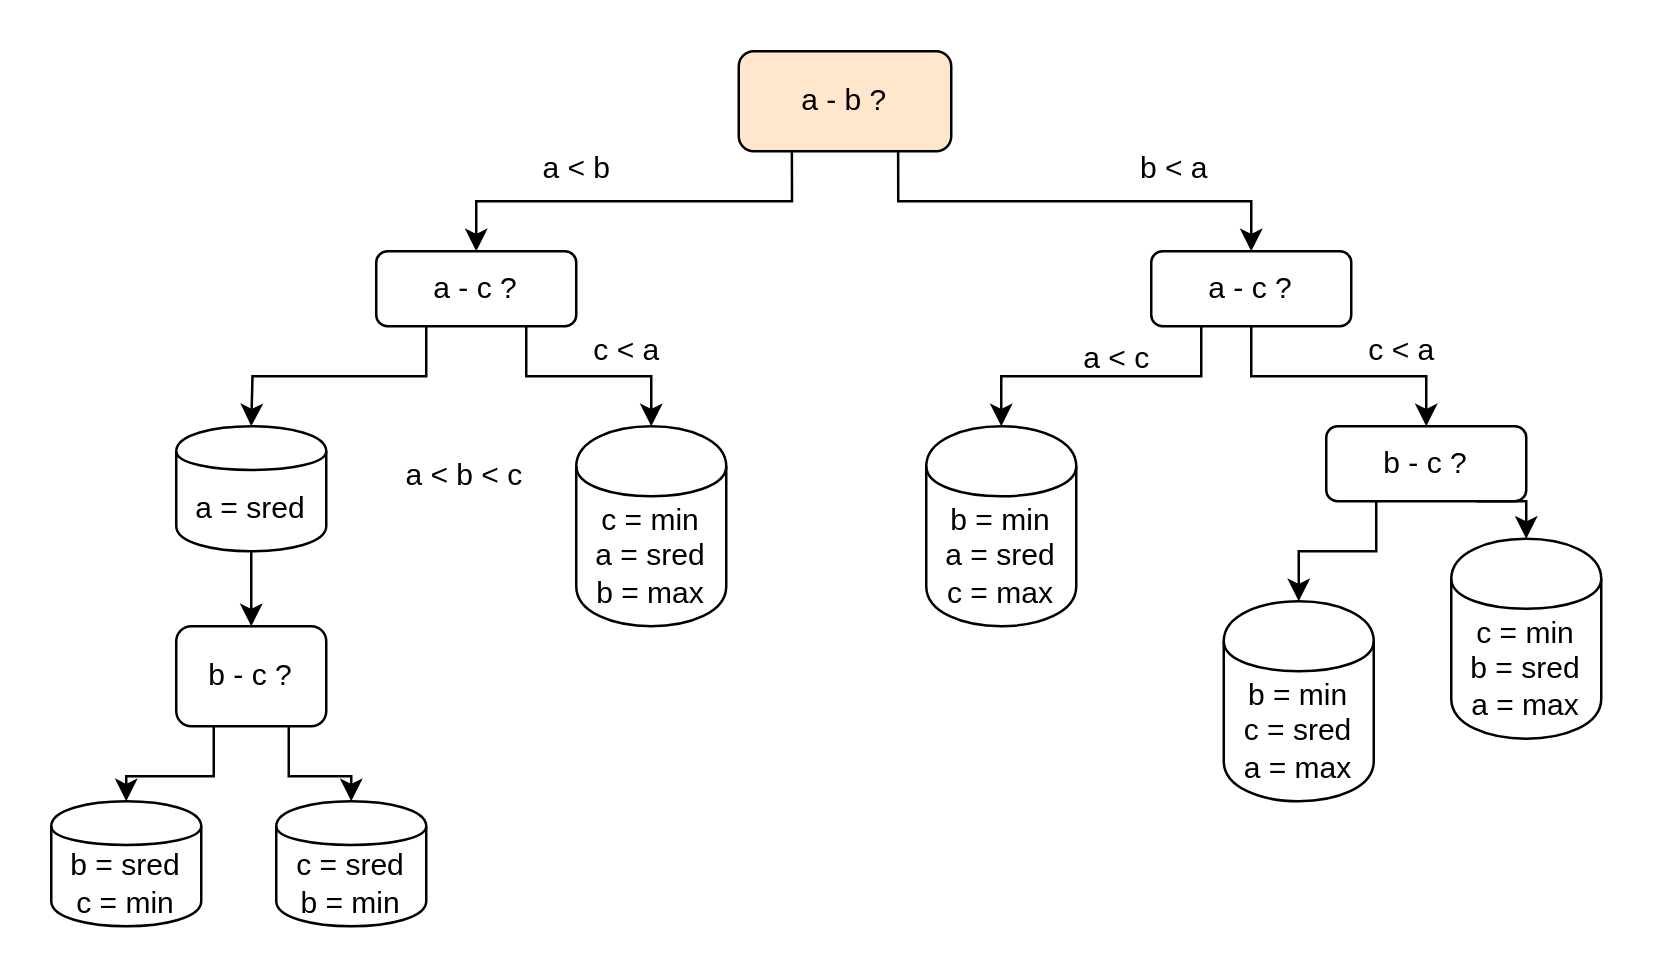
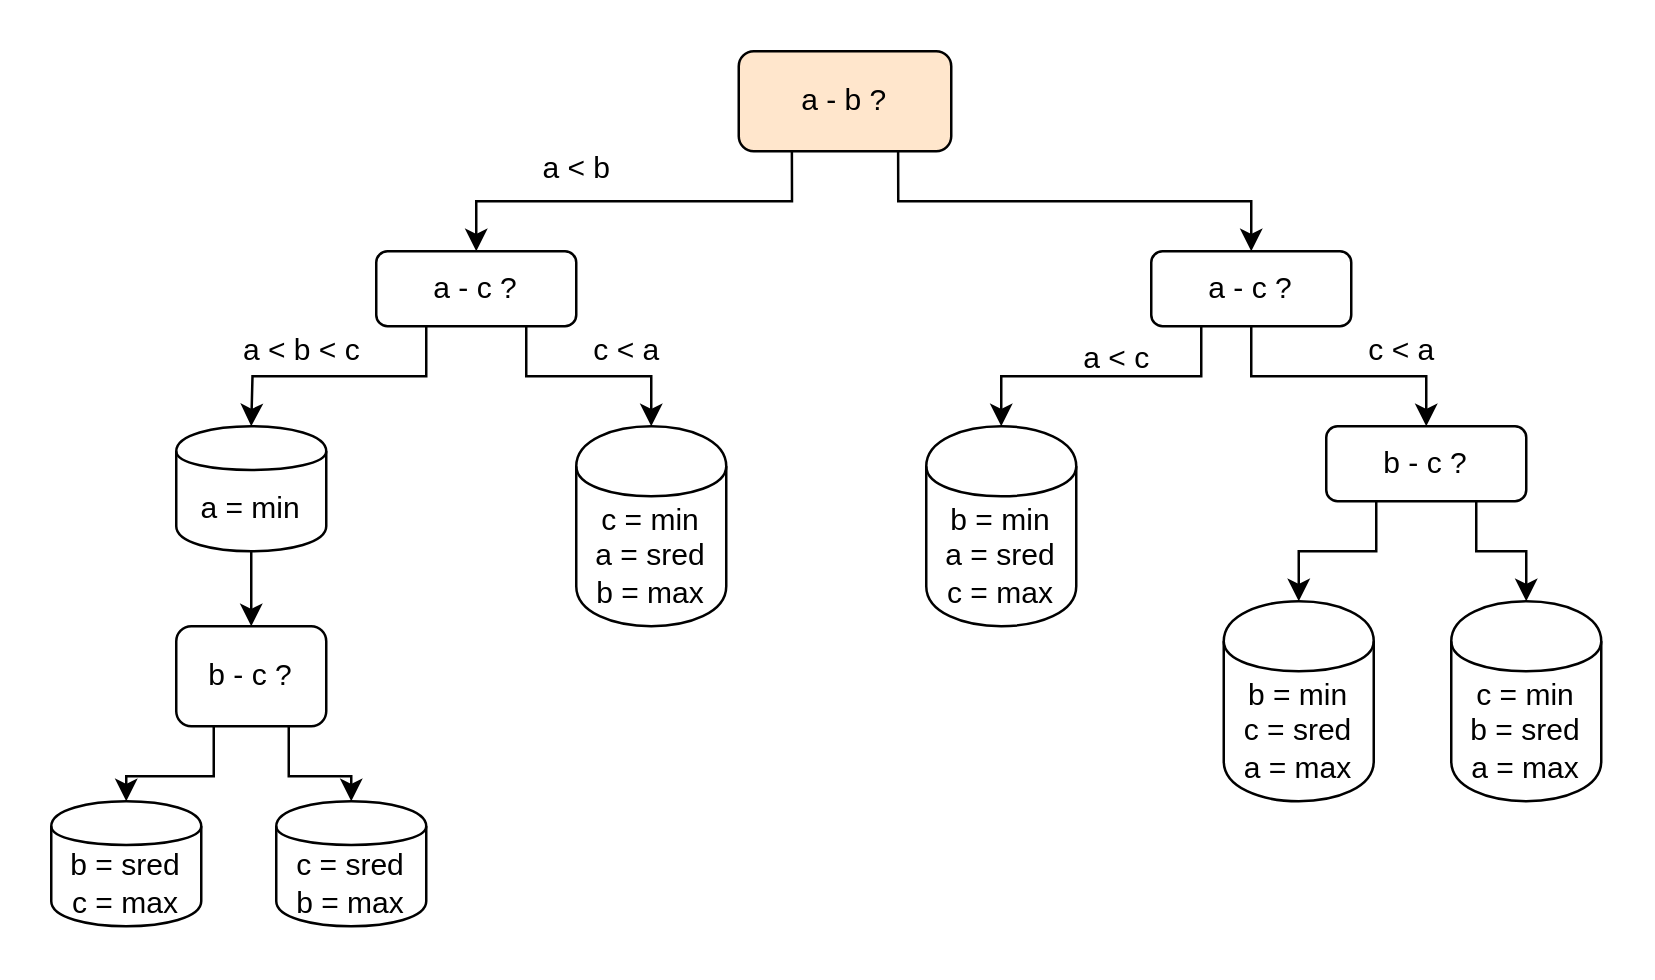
node "b < a": removed
node "a < b < c": moved (464, 476) -> (301, 351)
node "a = sred": label "a = sred" -> "a = min"
node "c = min b = sred a = max": moved (1526, 639) -> (1526, 701)
node "b = sred c = min": label "b = sred c = min" -> "b = sred c = max"
node "c = sred b = min": label "c = sred b = min" -> "c = sred b = max"
